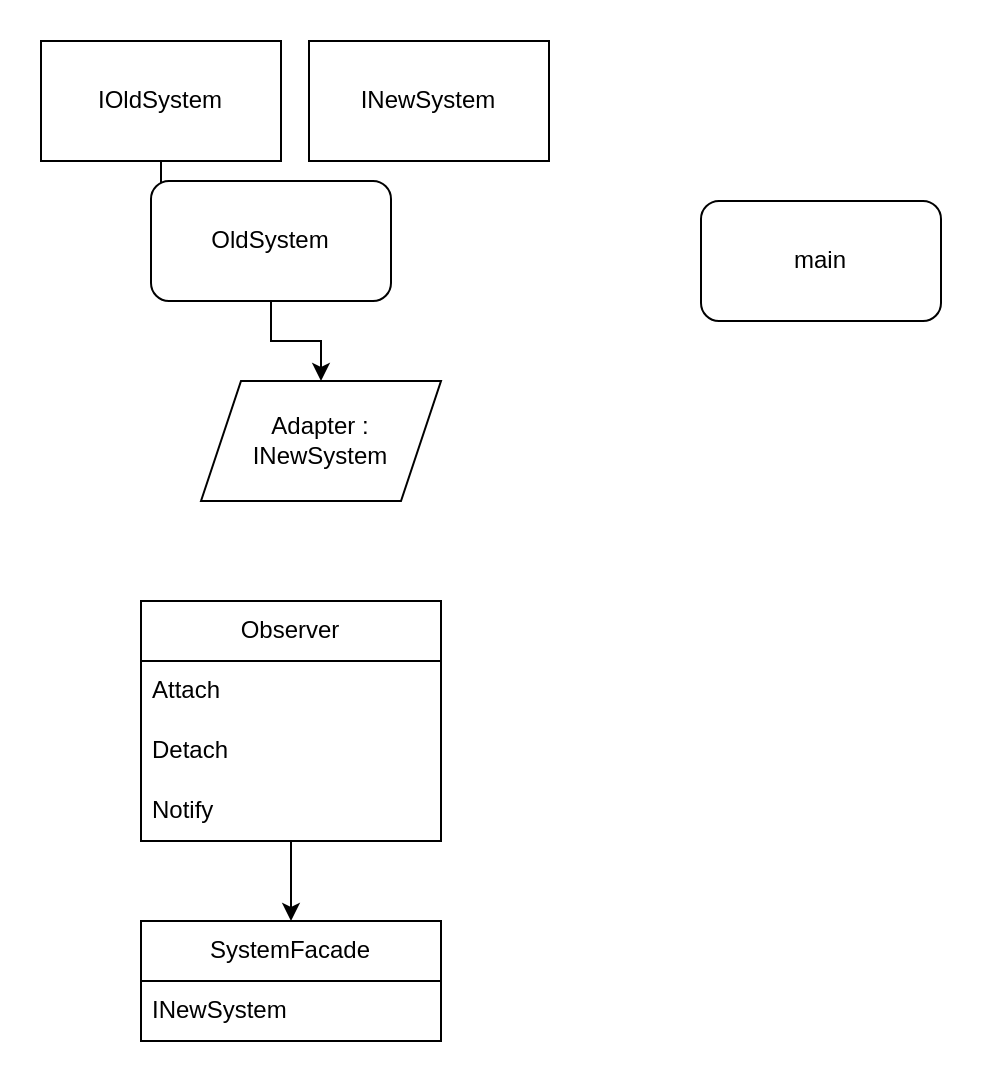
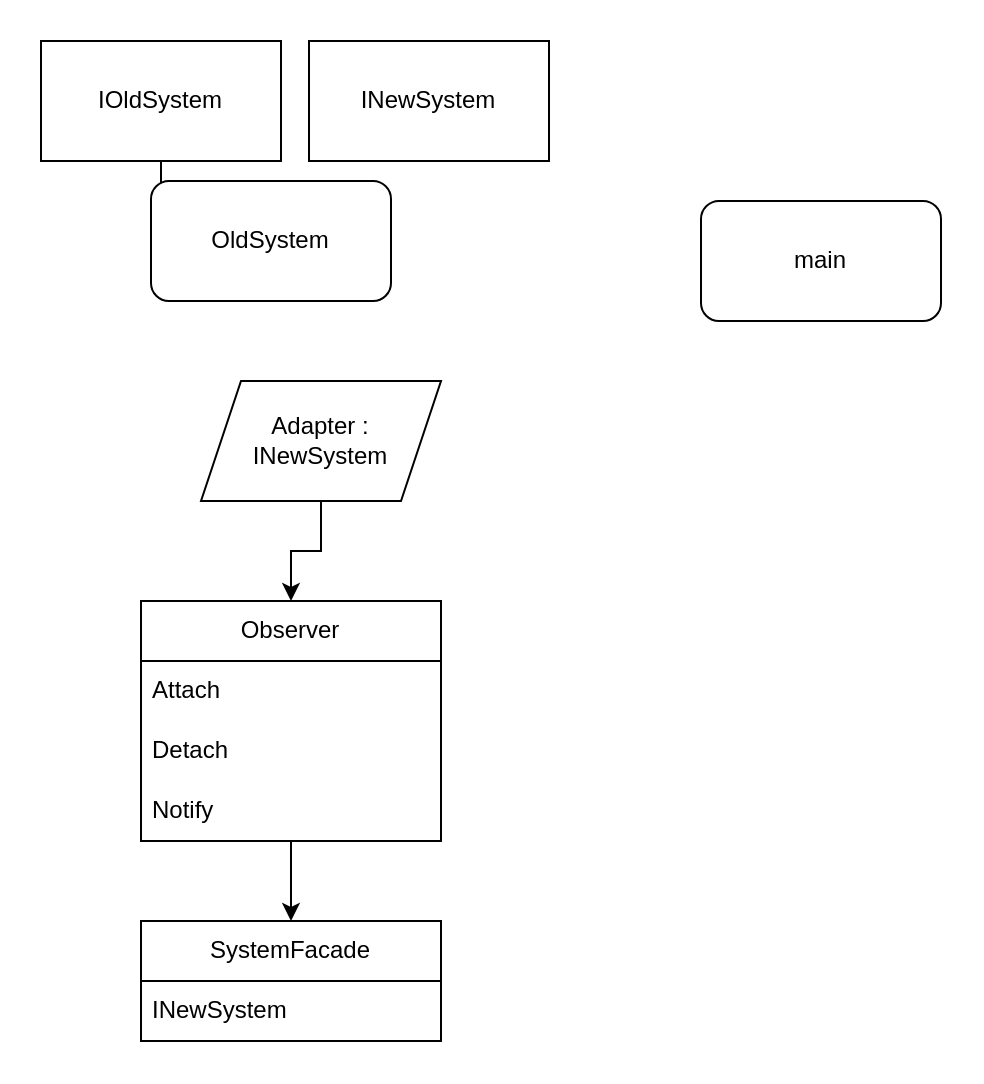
edge "OldSystem" -> "Adapter : INewSystem": removed
edge "Adapter : INewSystem" -> "Observer": added
